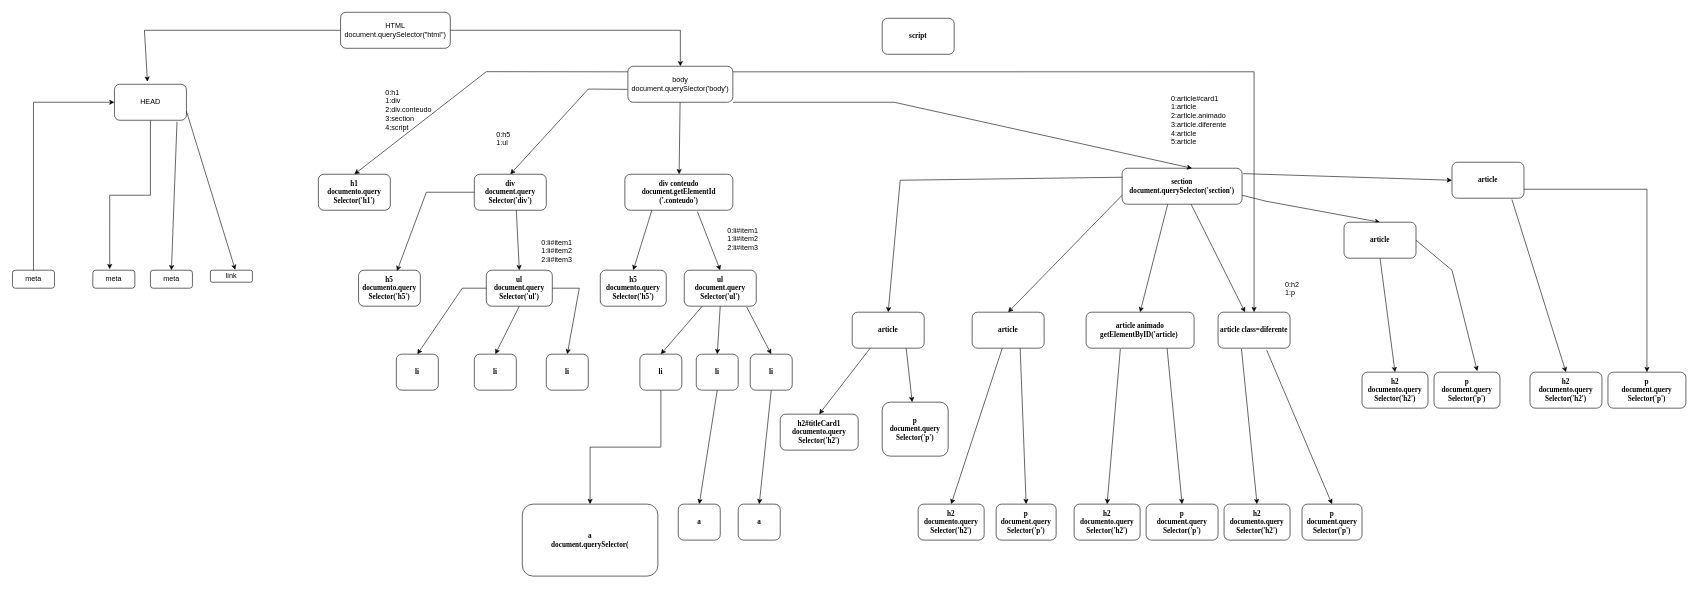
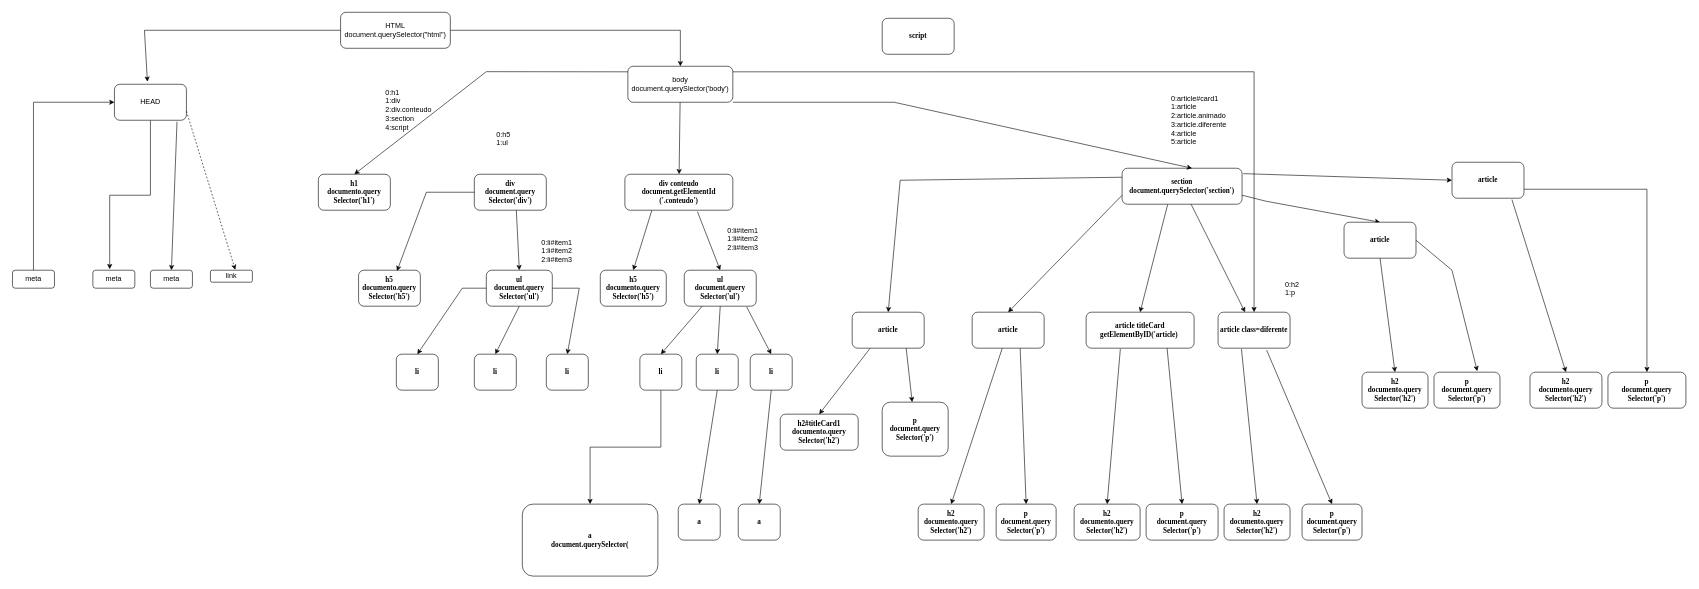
edge "body document.querySlector('body')" -> "div document.query Selector('div')": removed
edge "HEAD" -> "link": style solid -> dashed
node "article animado getElementByID('article)": label "article animado getElementByID('article)" -> "article titleCard getElementByID('article)"
